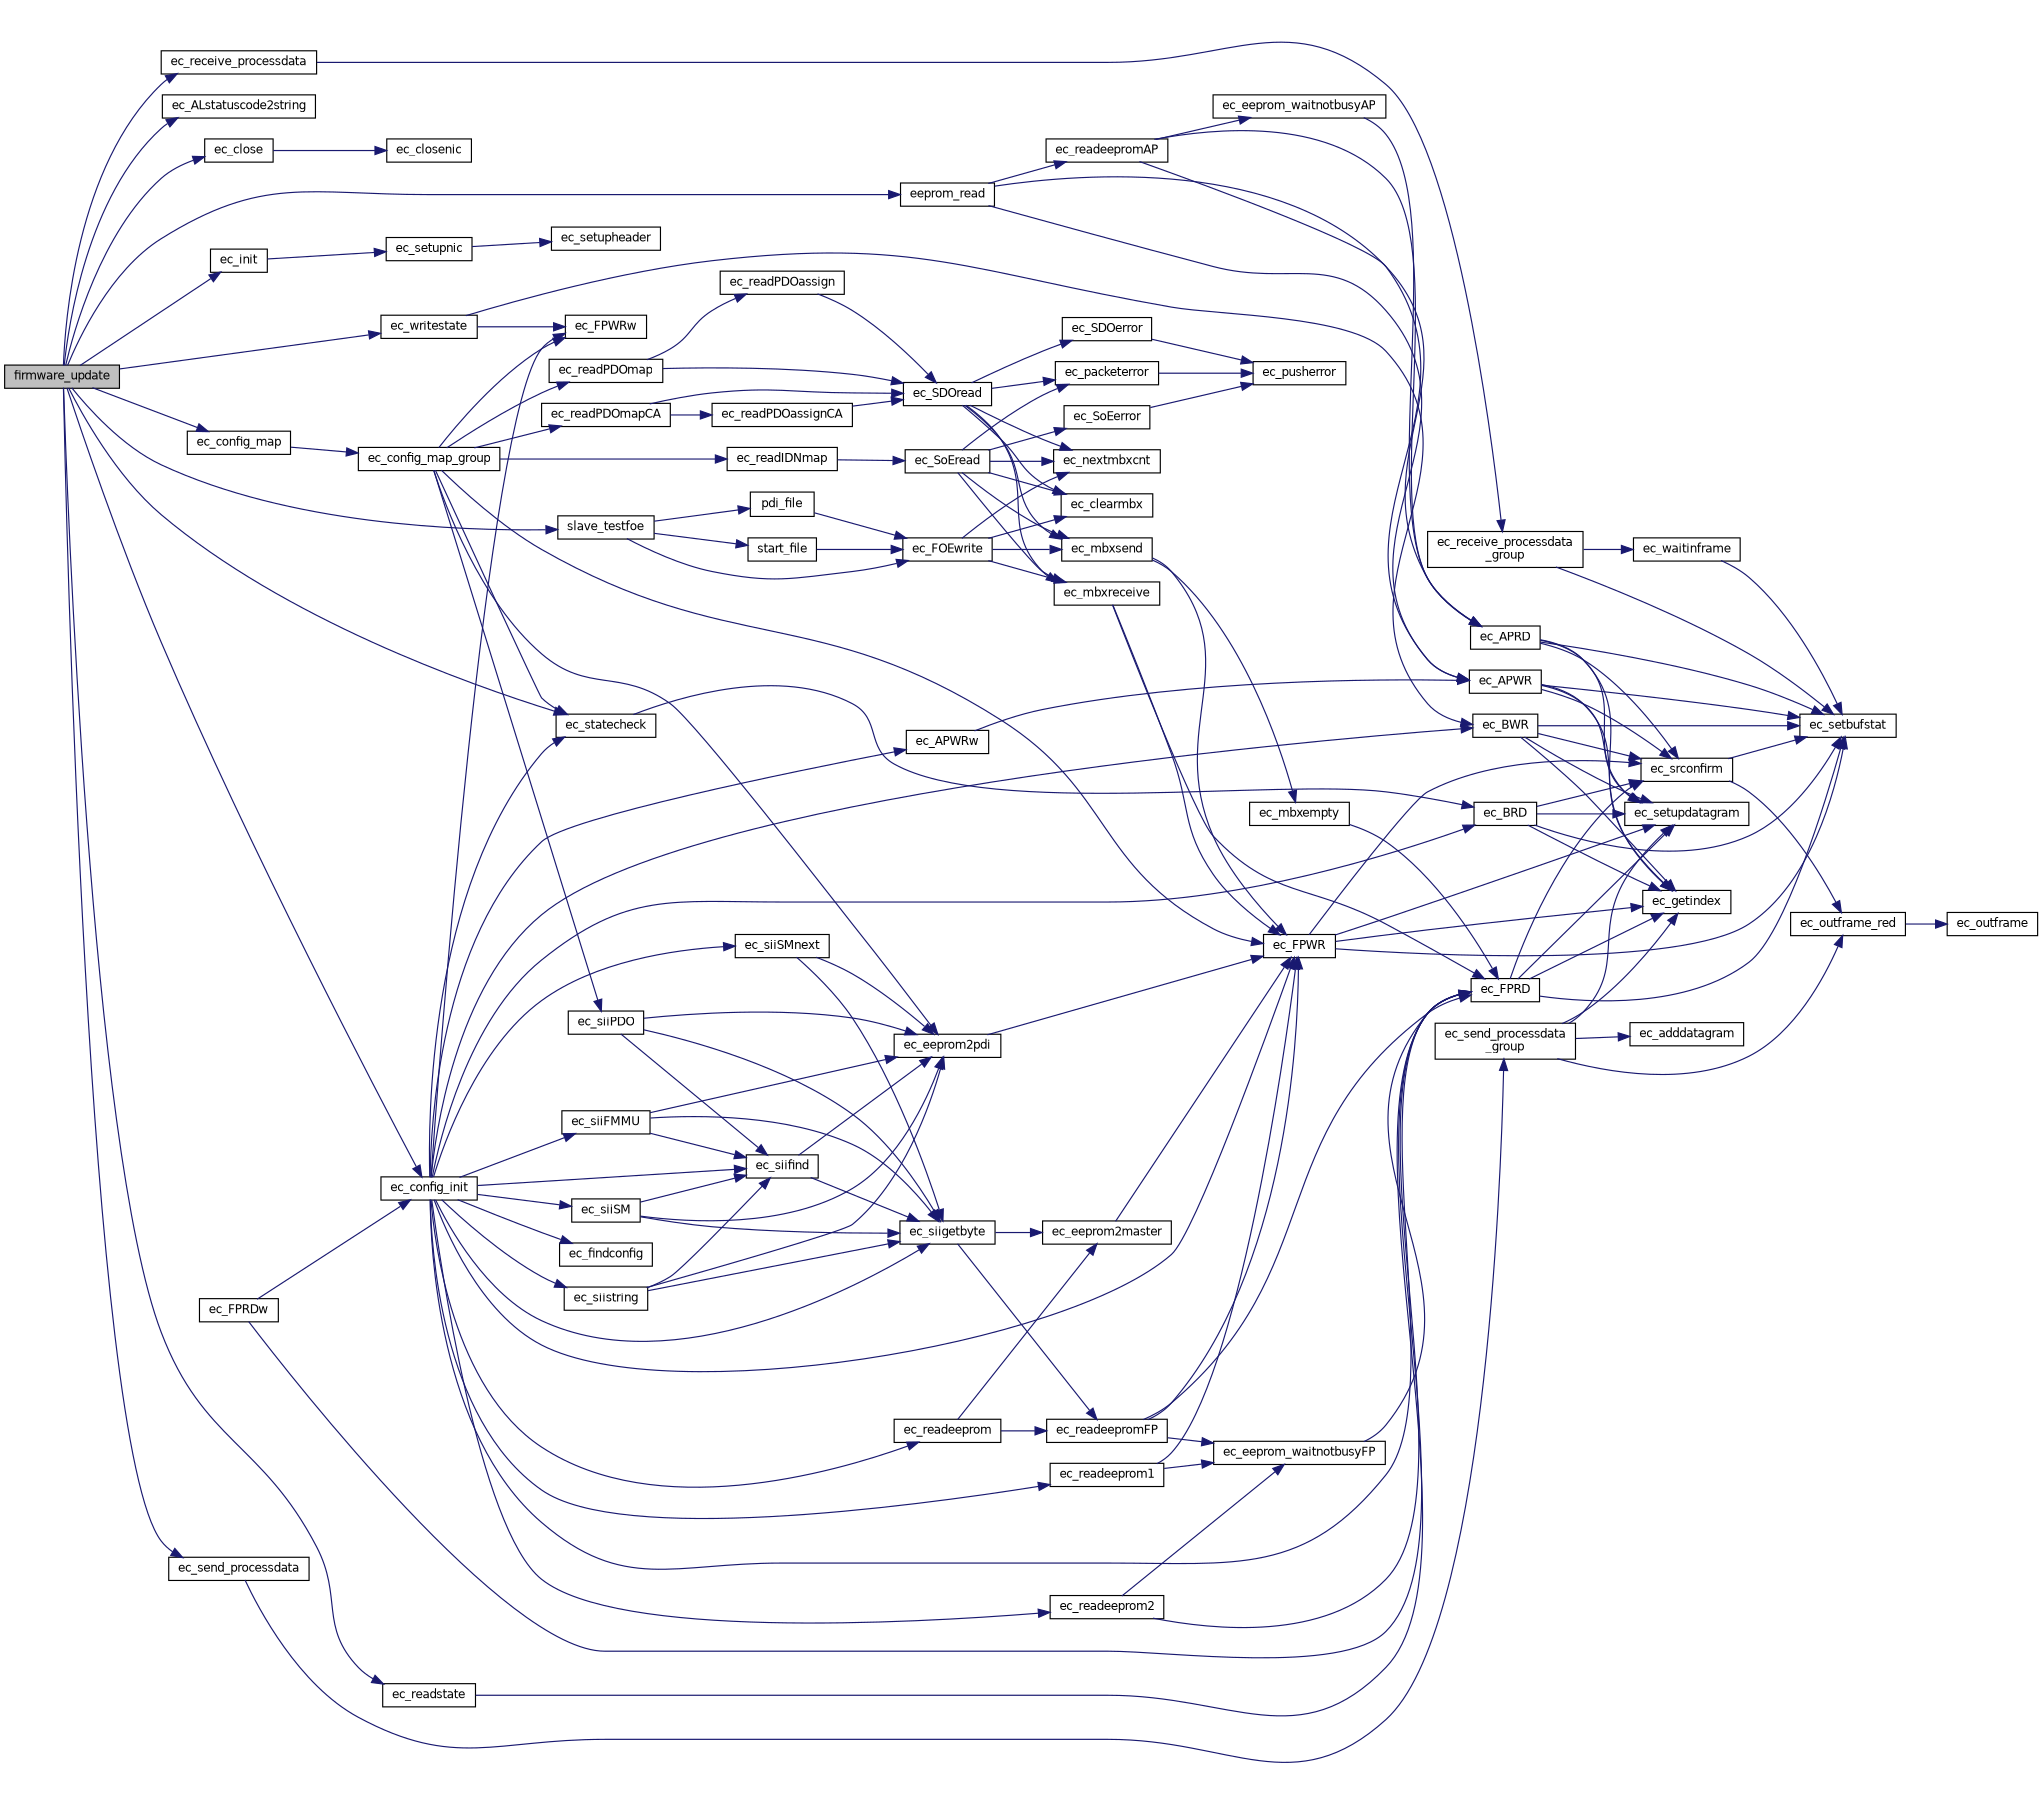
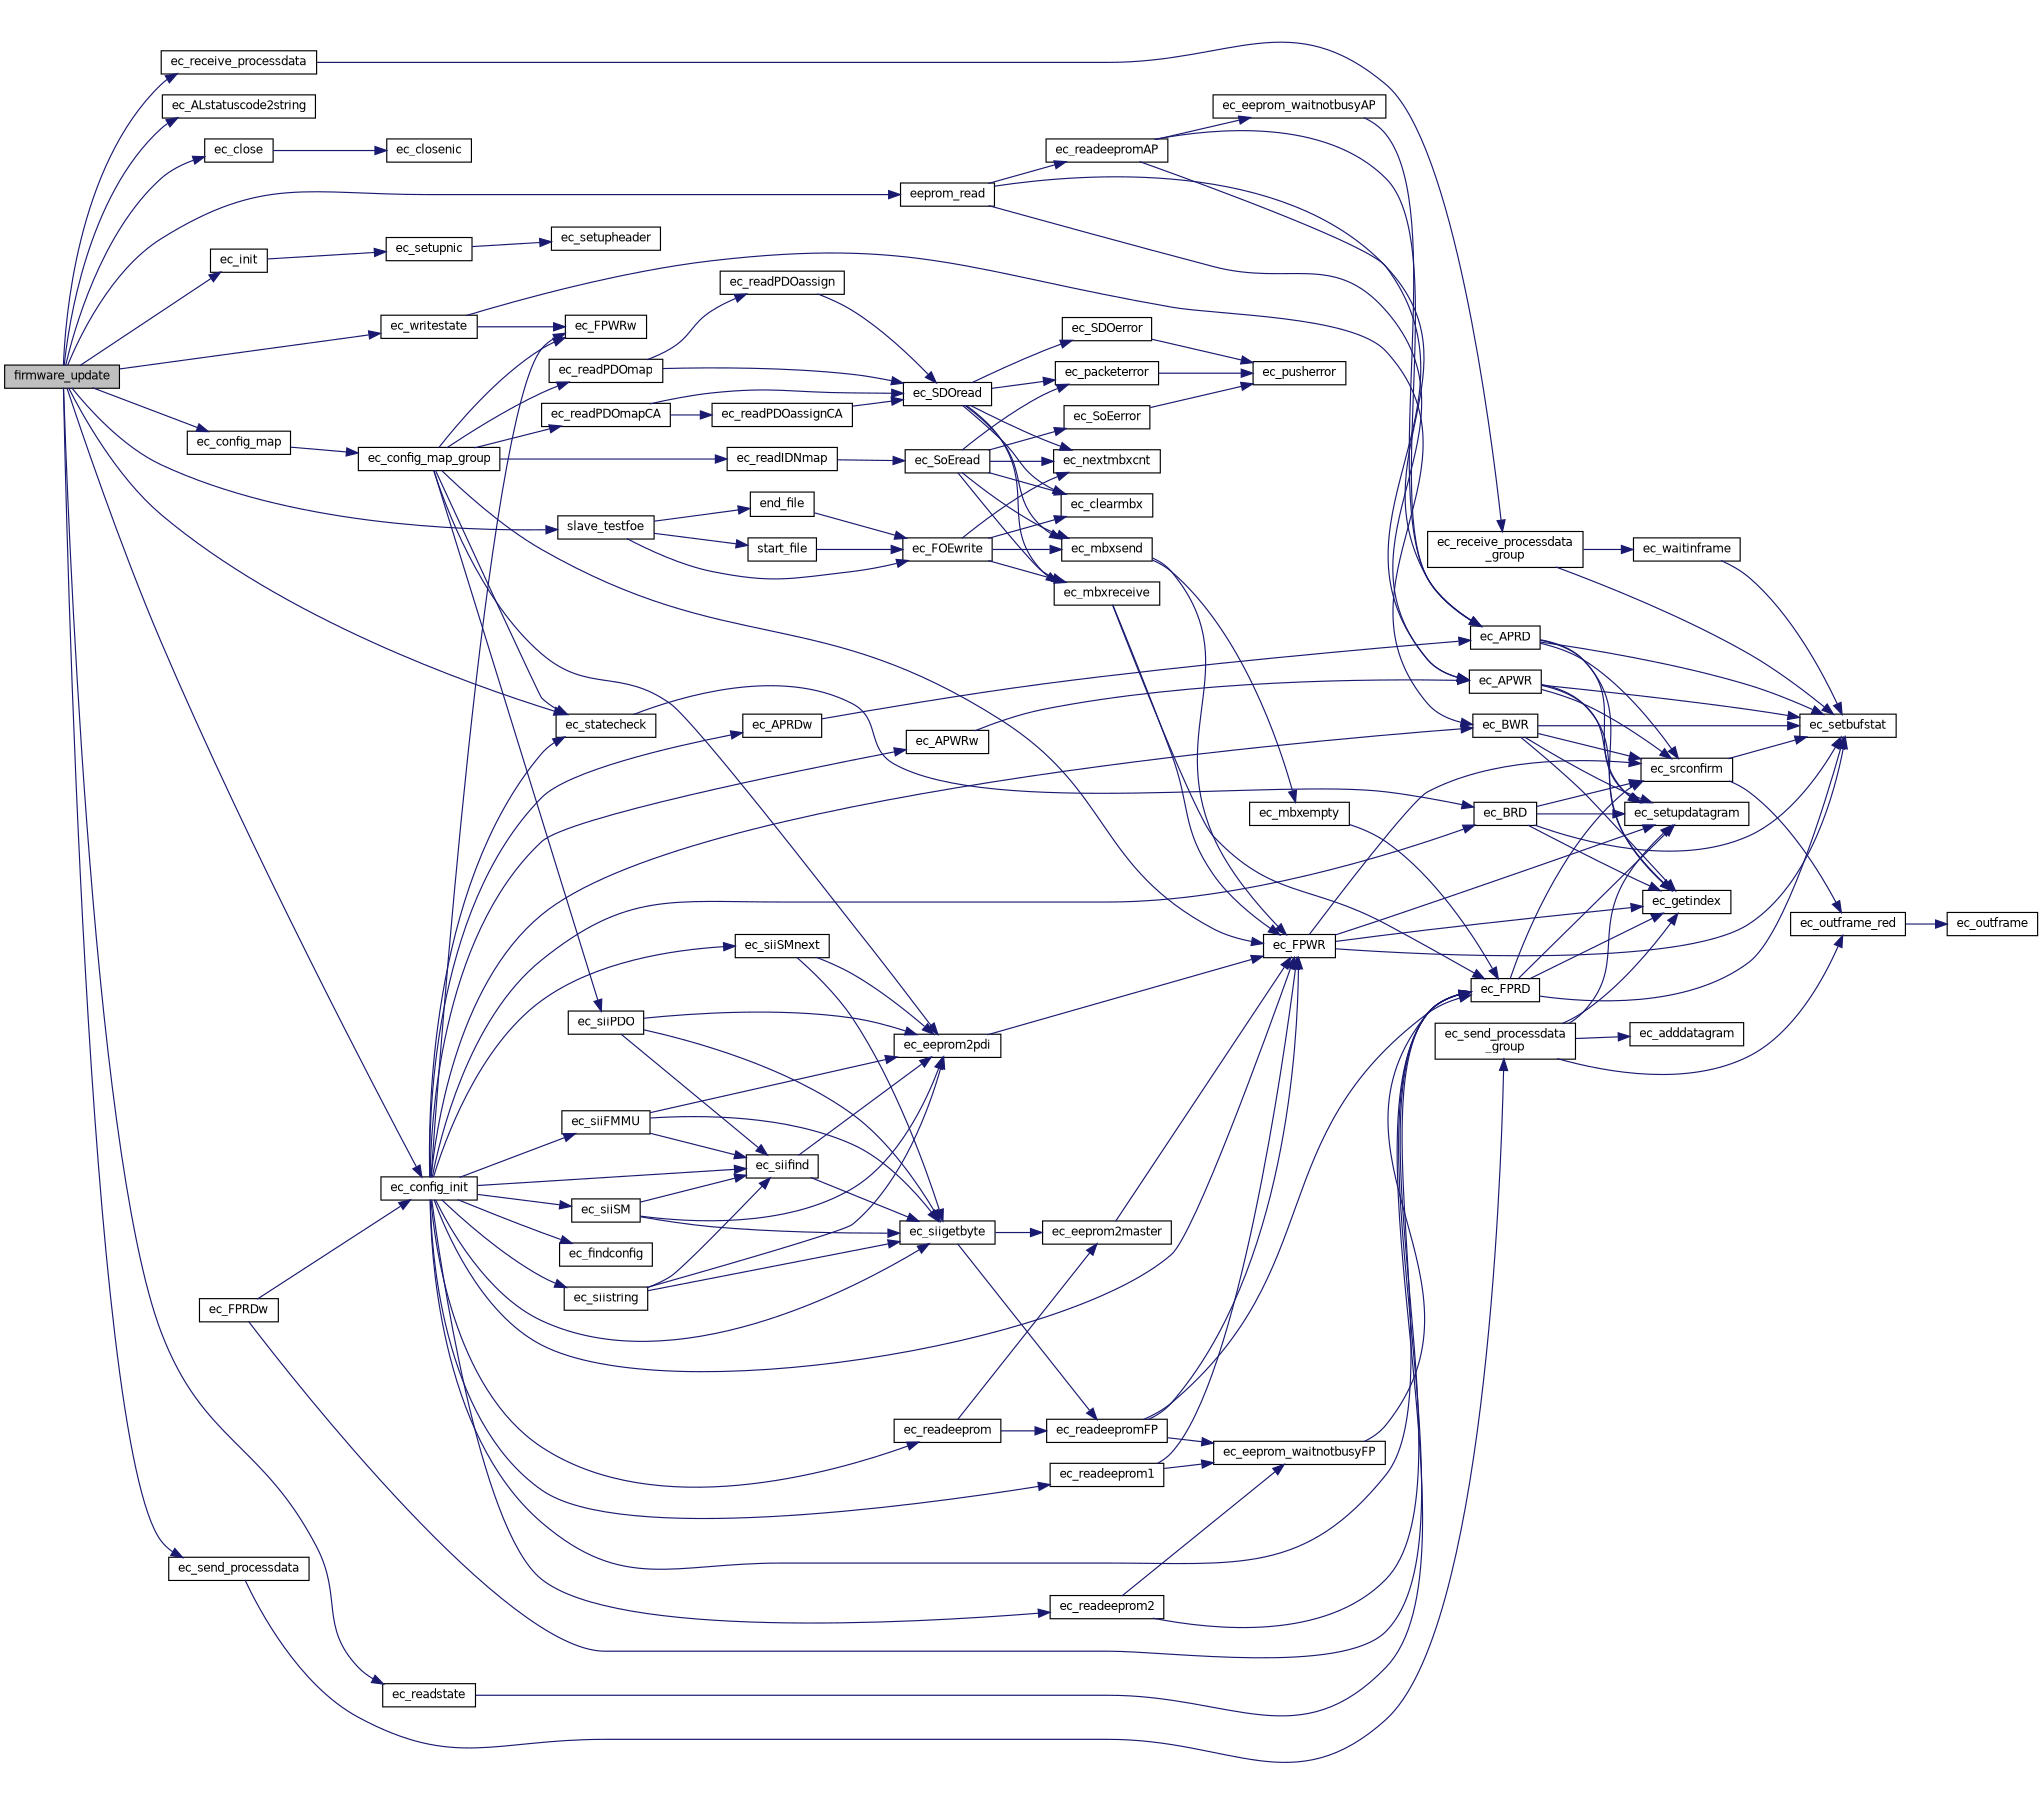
node "pdi_file": label "pdi_file" -> "end_file"
node "ec_APRDw": added
